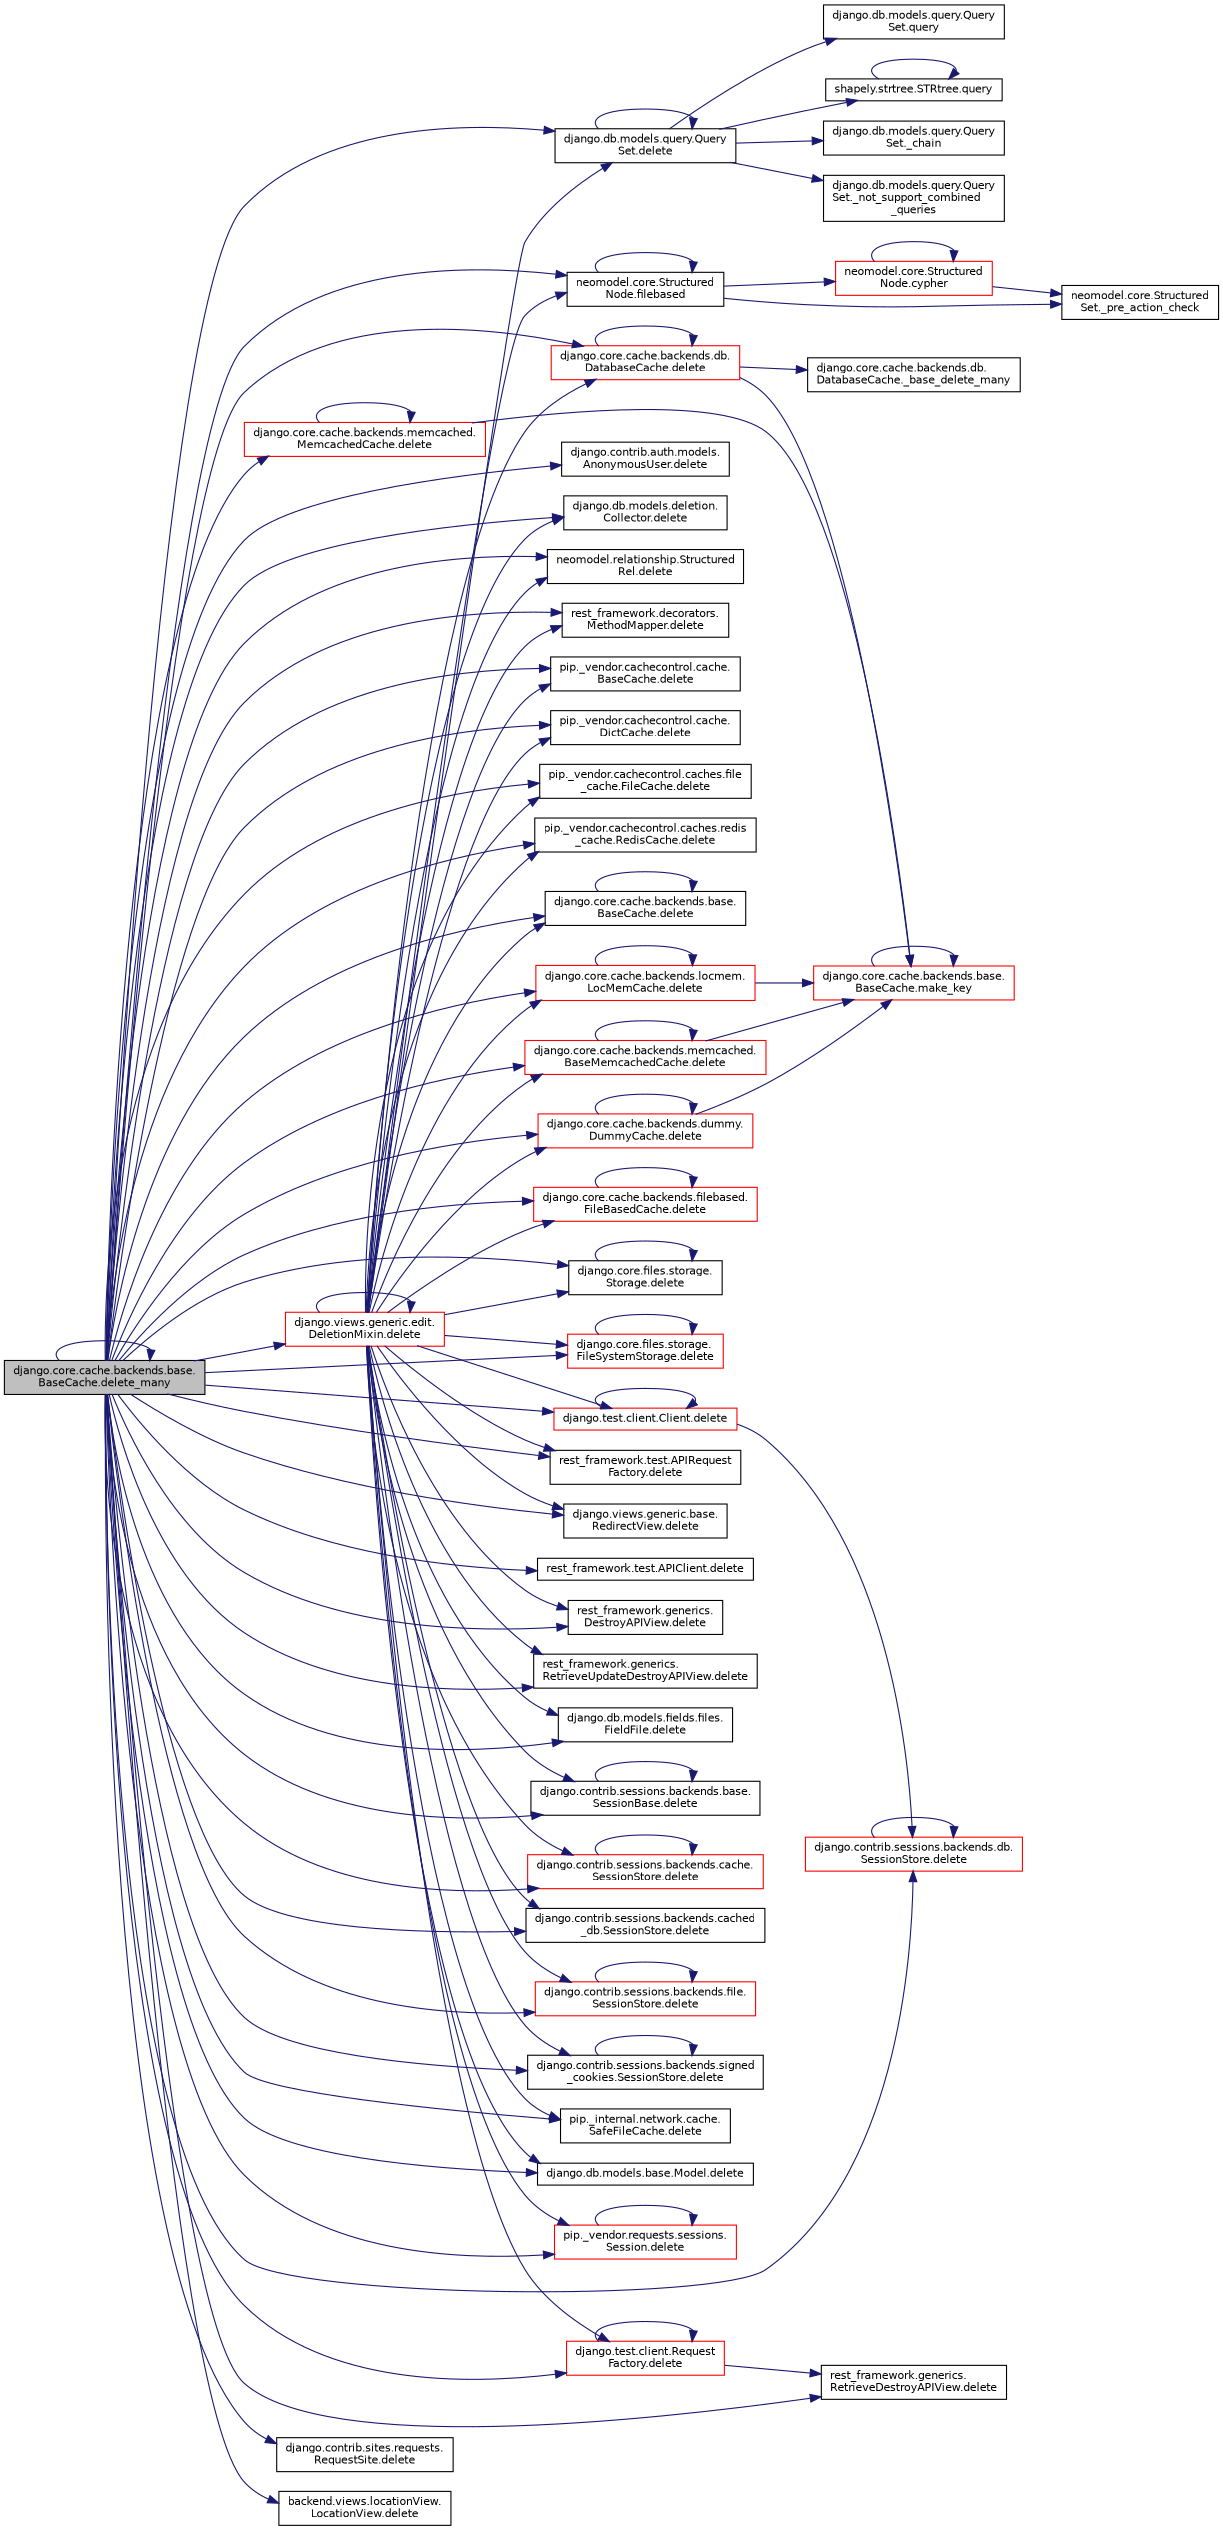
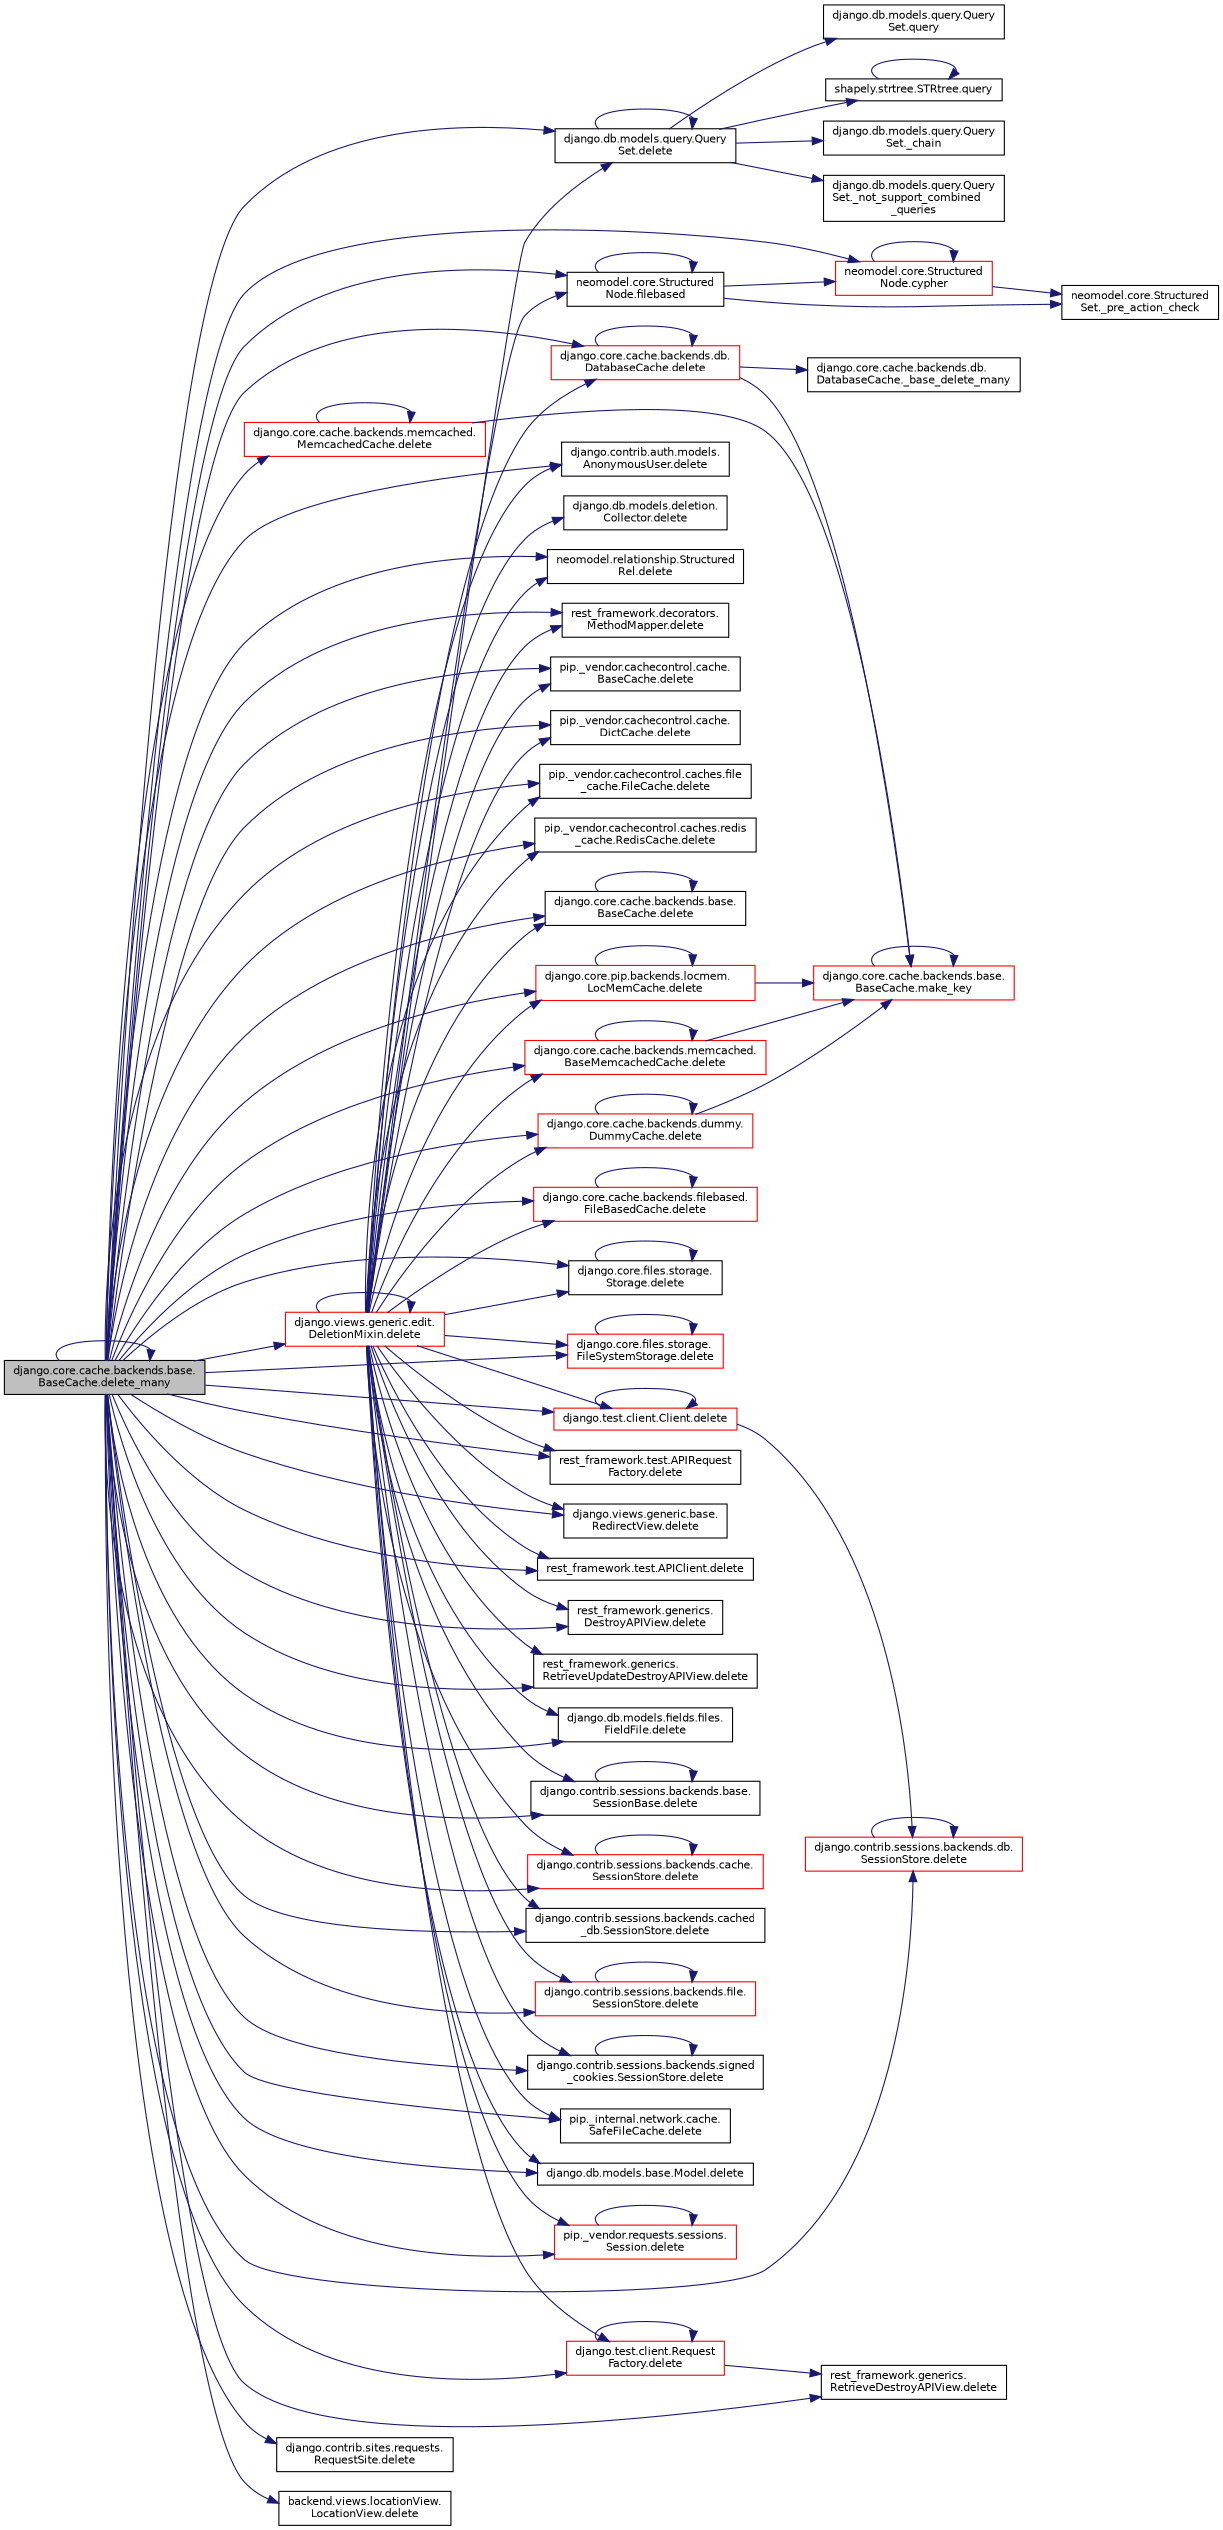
edge "django.core.cache.backends.base. BaseCache.delete_many" -> "django.db.models.deletion. Collector.delete": now "django.core.cache.backends.base. BaseCache.delete_many" -> "neomodel.core.Structured Node.cypher"
edge "django.views.generic.edit. DeletionMixin.delete" -> "django.contrib.auth.models. AnonymousUser.delete": added
node "django.core.cache.backends.locmem. LocMemCache.delete": label "django.core.cache.backends.locmem. LocMemCache.delete" -> "django.core.pip.backends.locmem. LocMemCache.delete"
edge "django.views.generic.edit. DeletionMixin.delete" -> "rest_framework.test.APIClient.delete": added
